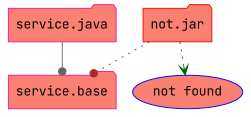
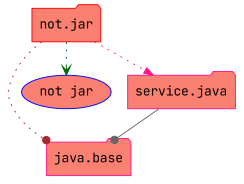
edge "not.jar" -> "service.java": added
node "service.base": label "service.base" -> "java.base"
node "not found": label "not found" -> "not jar"
